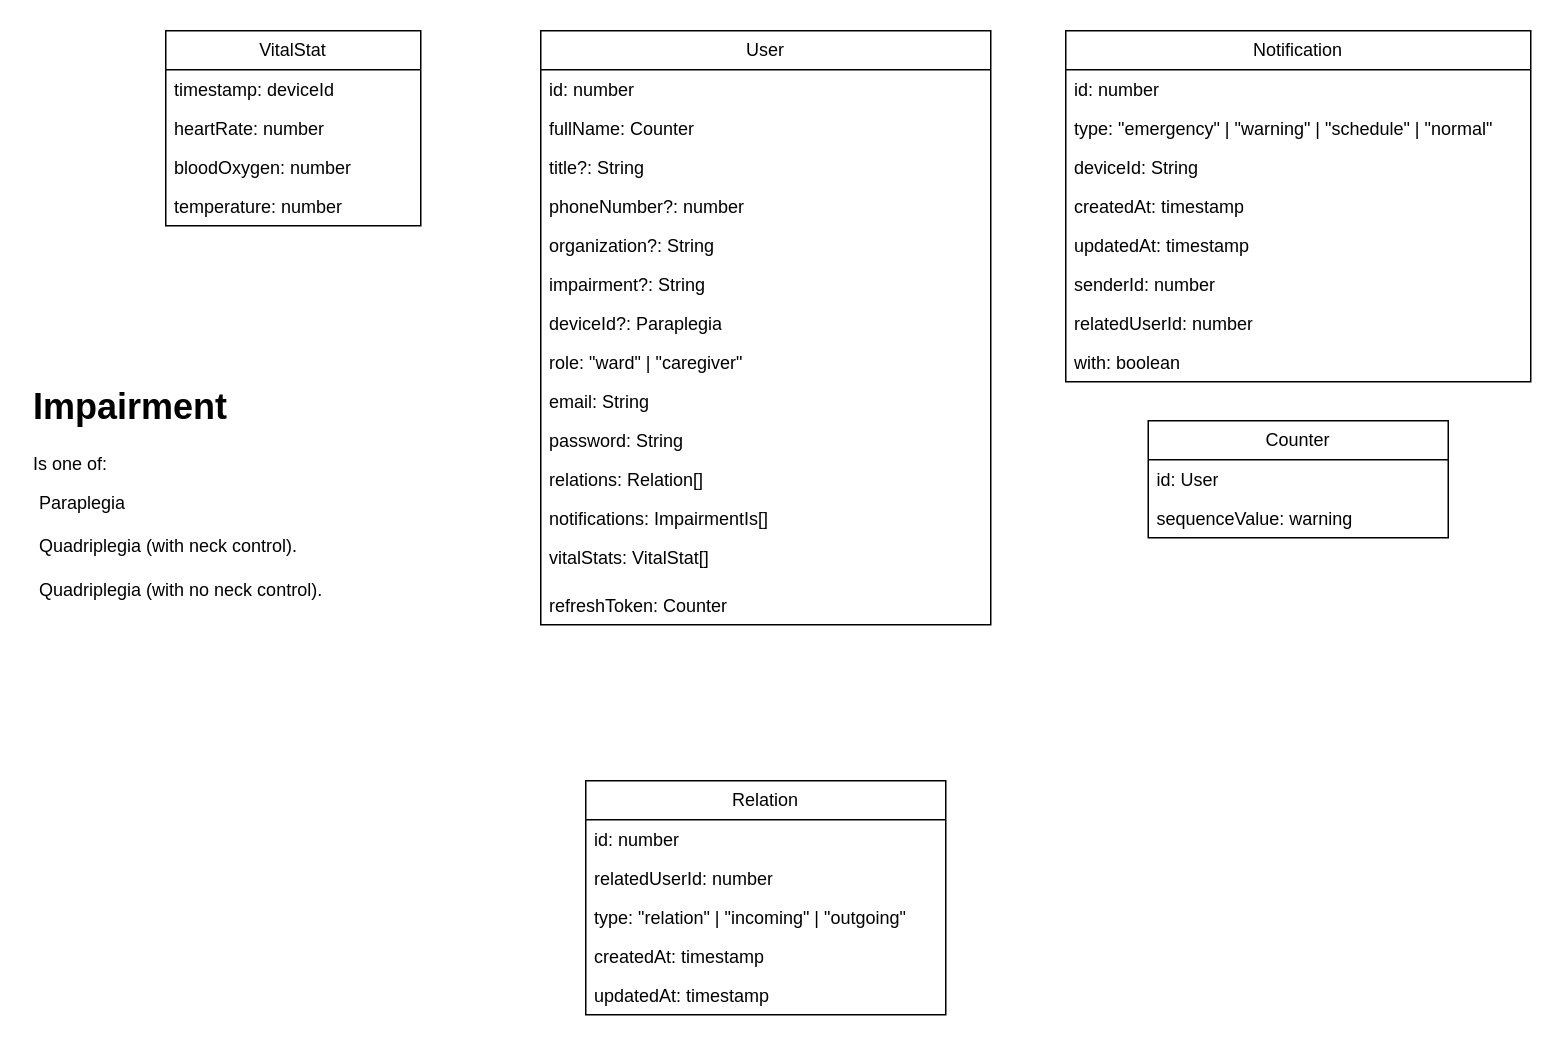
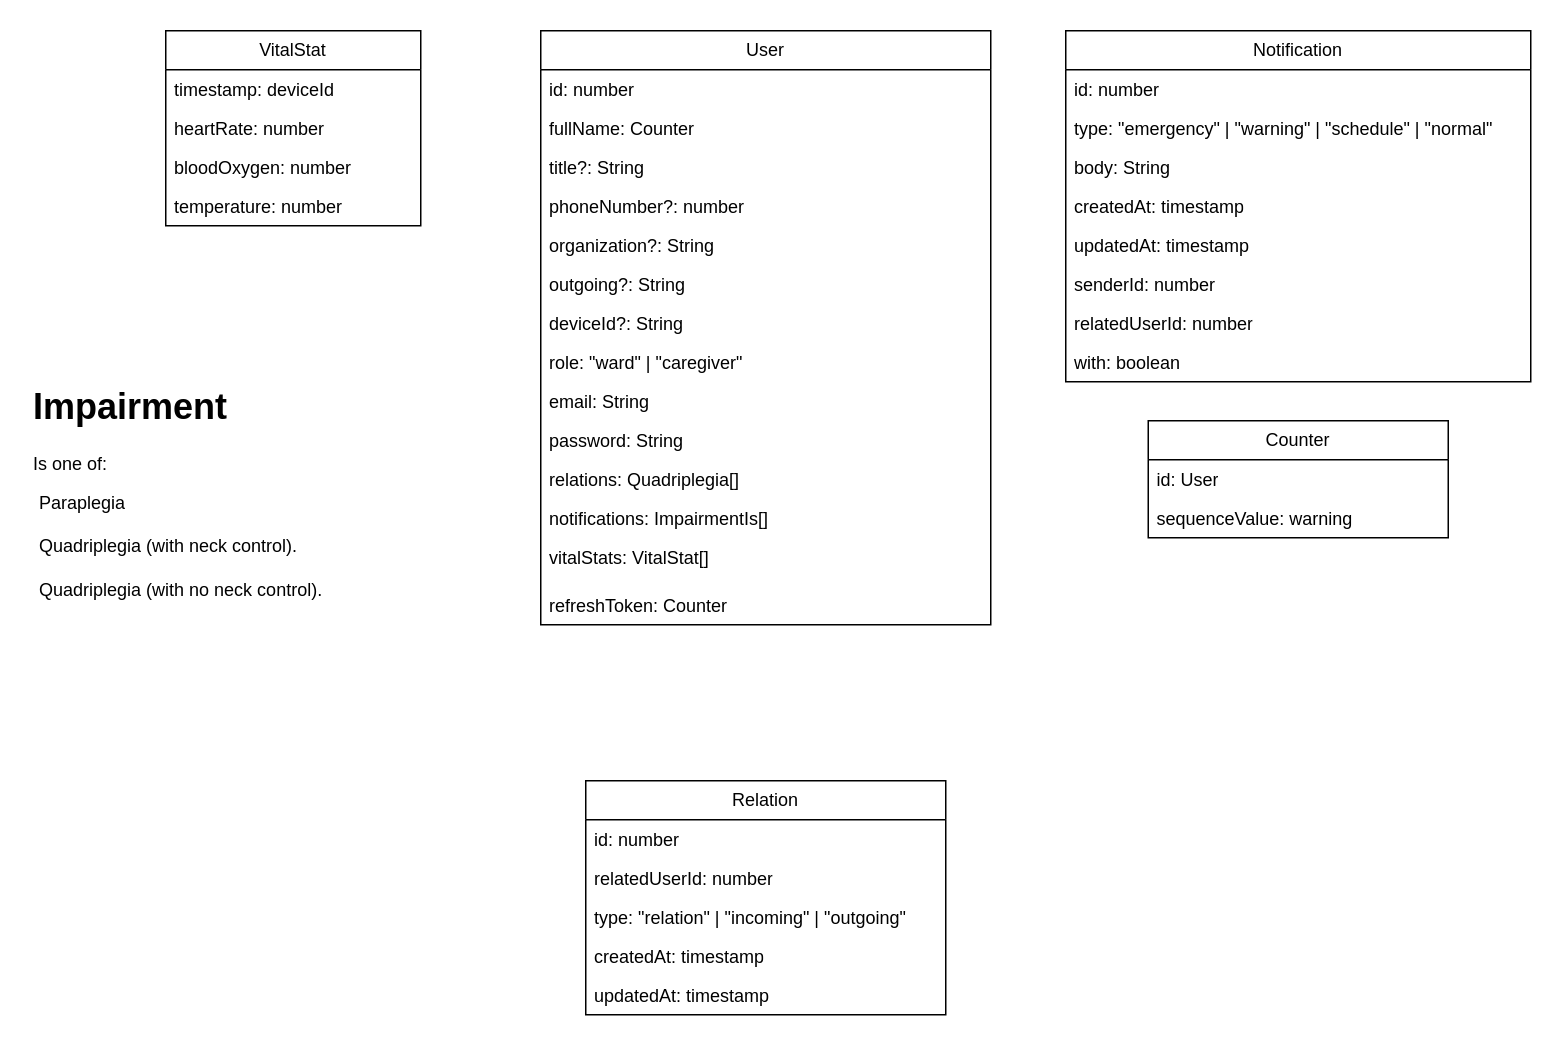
node "deviceId: String": label "deviceId: String" -> "body: String"
node "impairment?: String": label "impairment?: String" -> "outgoing?: String"
node "deviceId?: Paraplegia": label "deviceId?: Paraplegia" -> "deviceId?: String"
node "relations: Relation[]": label "relations: Relation[]" -> "relations: Quadriplegia[]"
